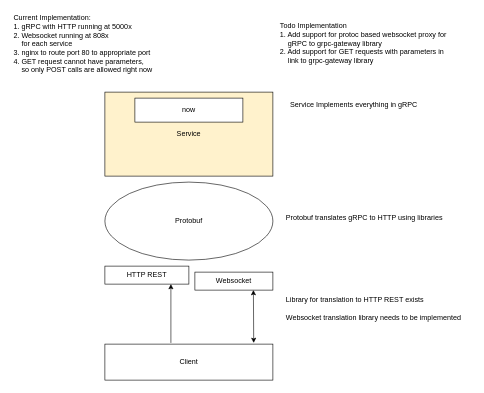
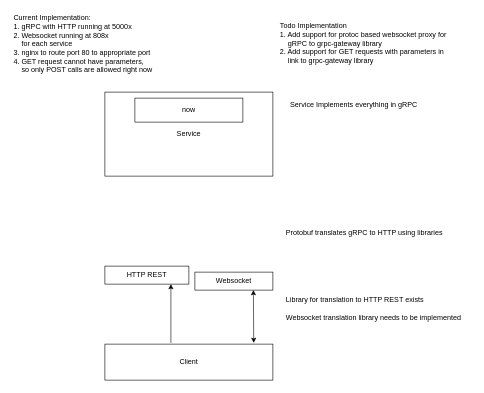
node "Service": fillcolor #fff2cc -> #ffffff
node "Protobuf": removed
node "Protobuf translates gRPC to HTTP using libraries": moved (369, 221) -> (369, 236)
